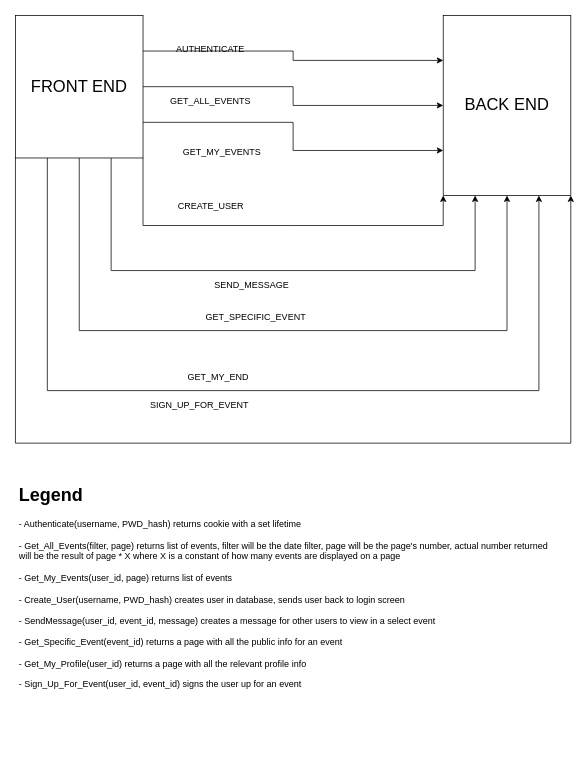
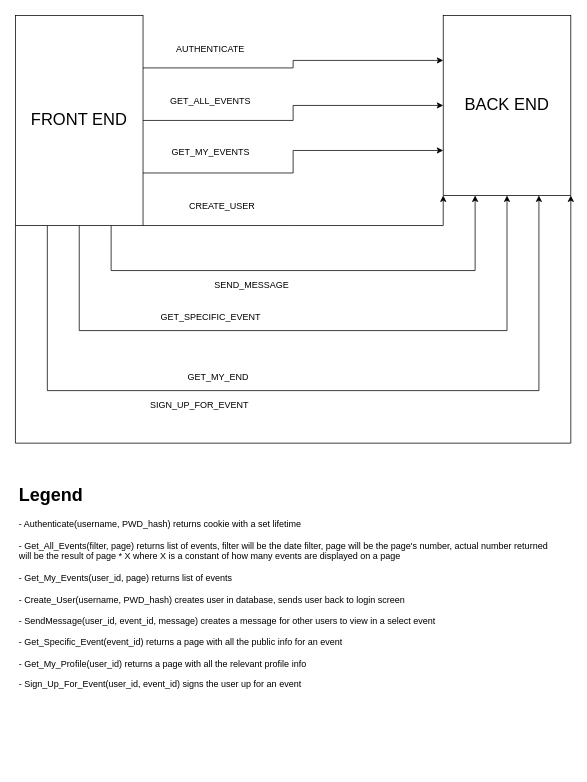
node "FRONT END": size 128x143 -> 128x210
node "GET_MY_EVENTS": moved (222, 153) -> (210, 153)
node "CREATE_USER": moved (210, 207) -> (222, 207)
node "GET_SPECIFIC_EVENT": moved (255, 318) -> (210, 318)
